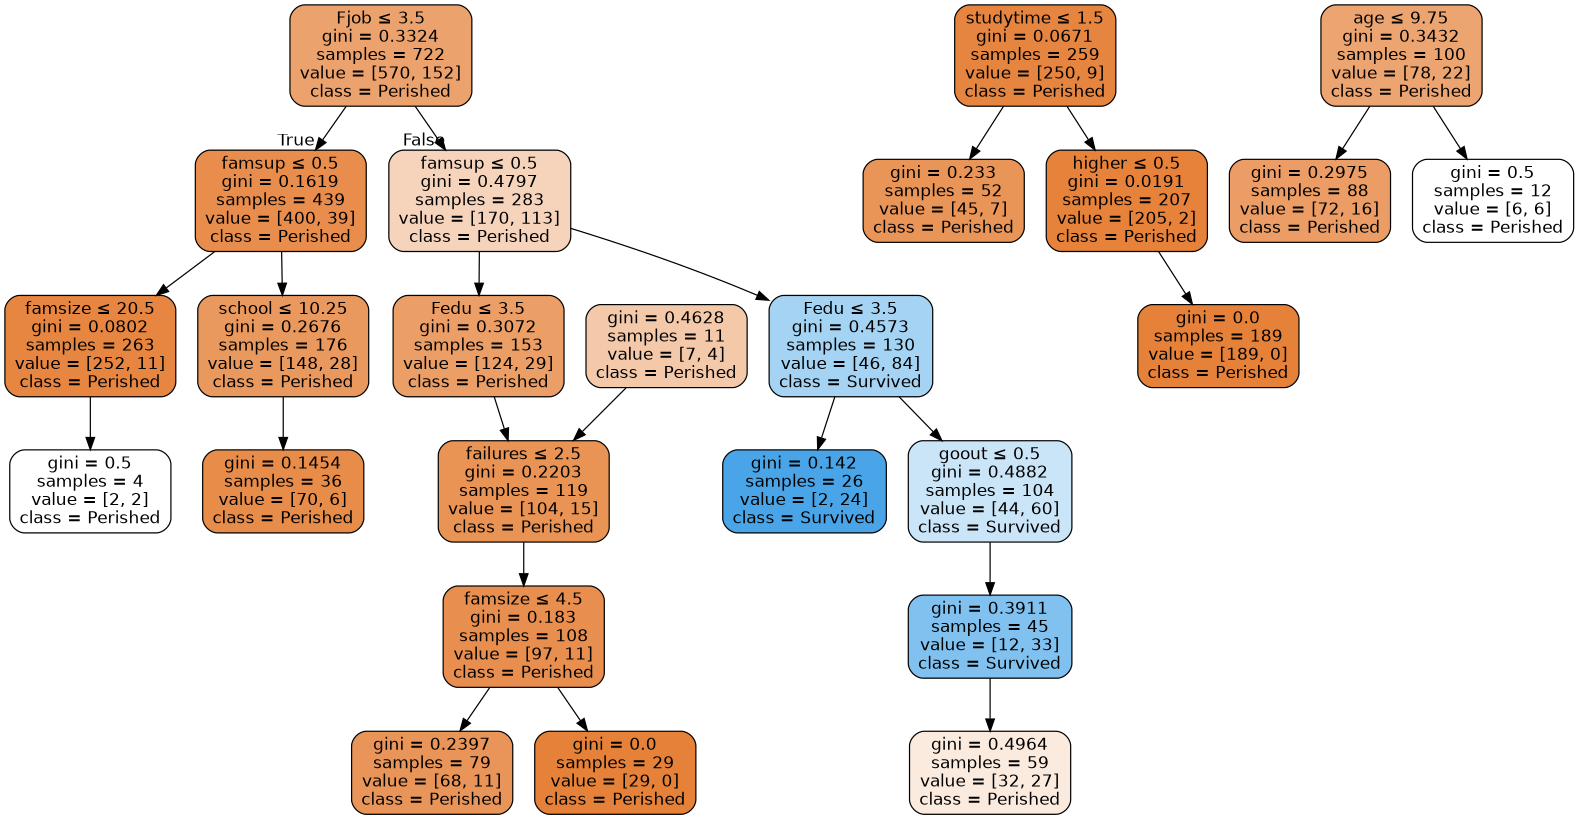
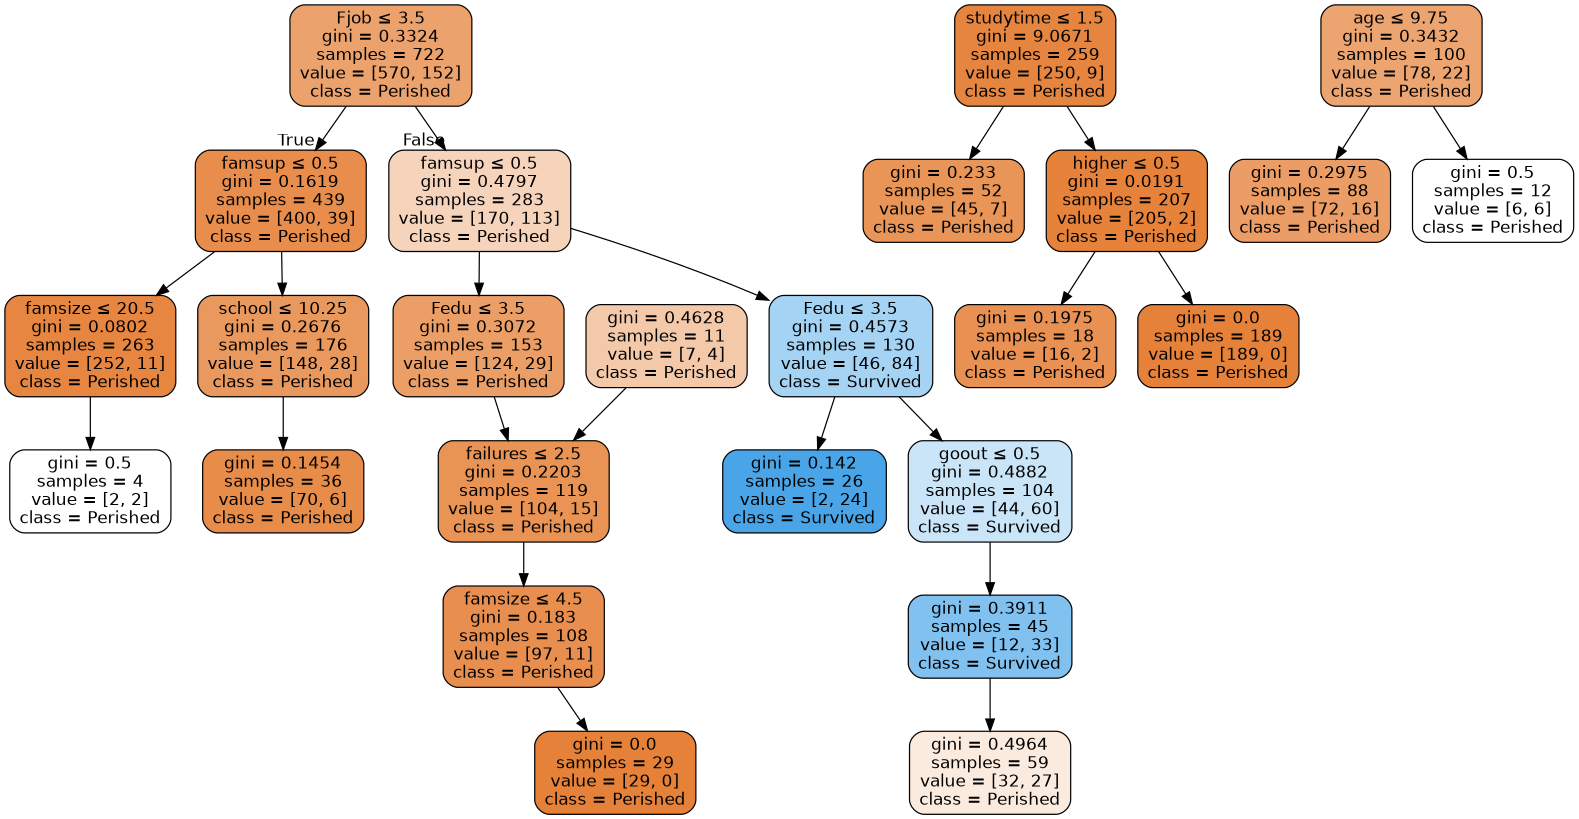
node "studytime ≤ 1.5": text "gini = 0.0671" -> "gini = 9.0671"
node "gini = 0.1975": added
node "gini = 0.2397": removed
